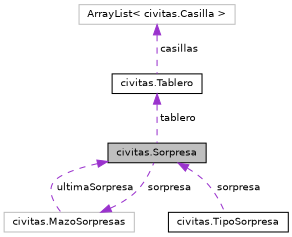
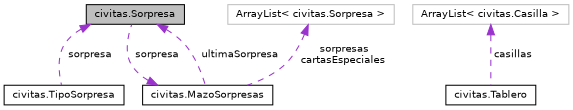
node "ArrayList< civitas.Sorpresa >": added
edge "civitas.Sorpresa" -> "civitas.Tablero": removed, label "tablero"
node "civitas.MazoSorpresas": color grey75 -> black
